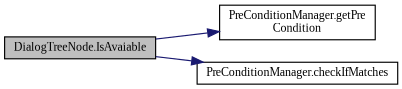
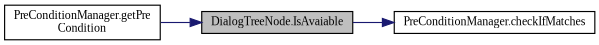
edge "DialogTreeNode.IsAvaiable" -> "PreConditionManager.getPre Condition": reversed
